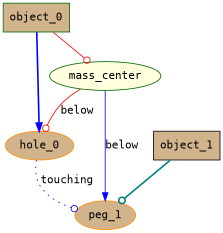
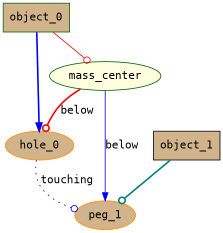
edge "mass_center" -> "hole_0": style solid -> bold
